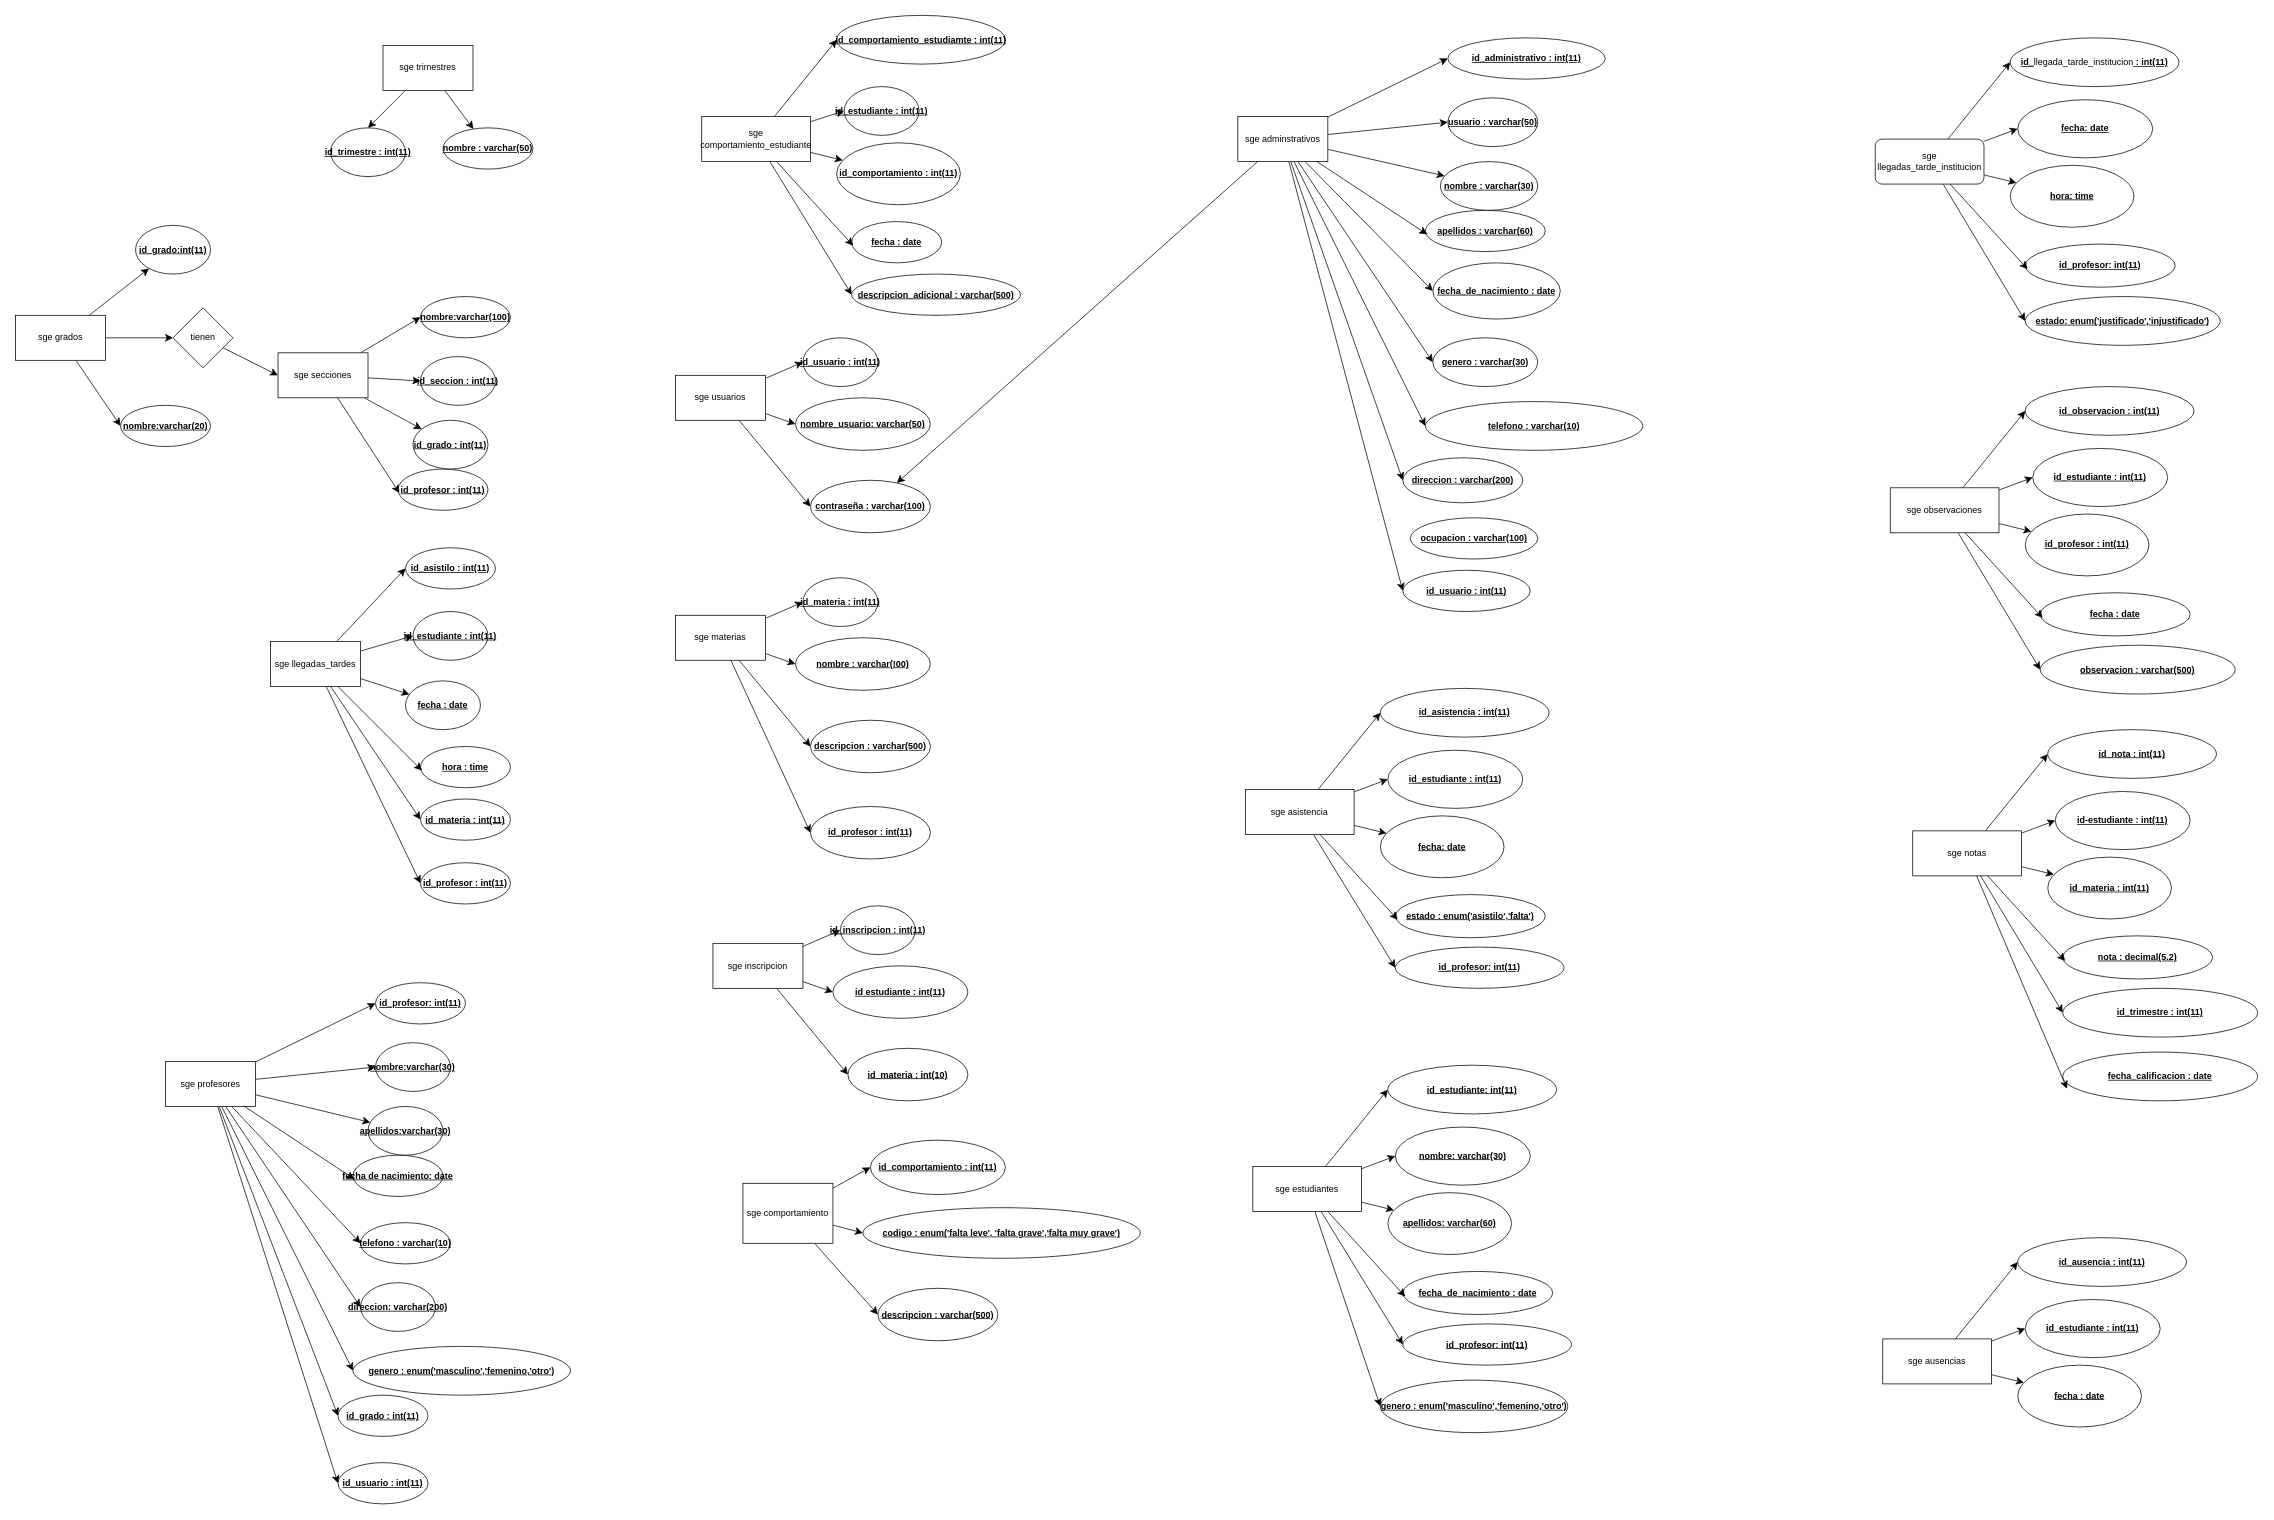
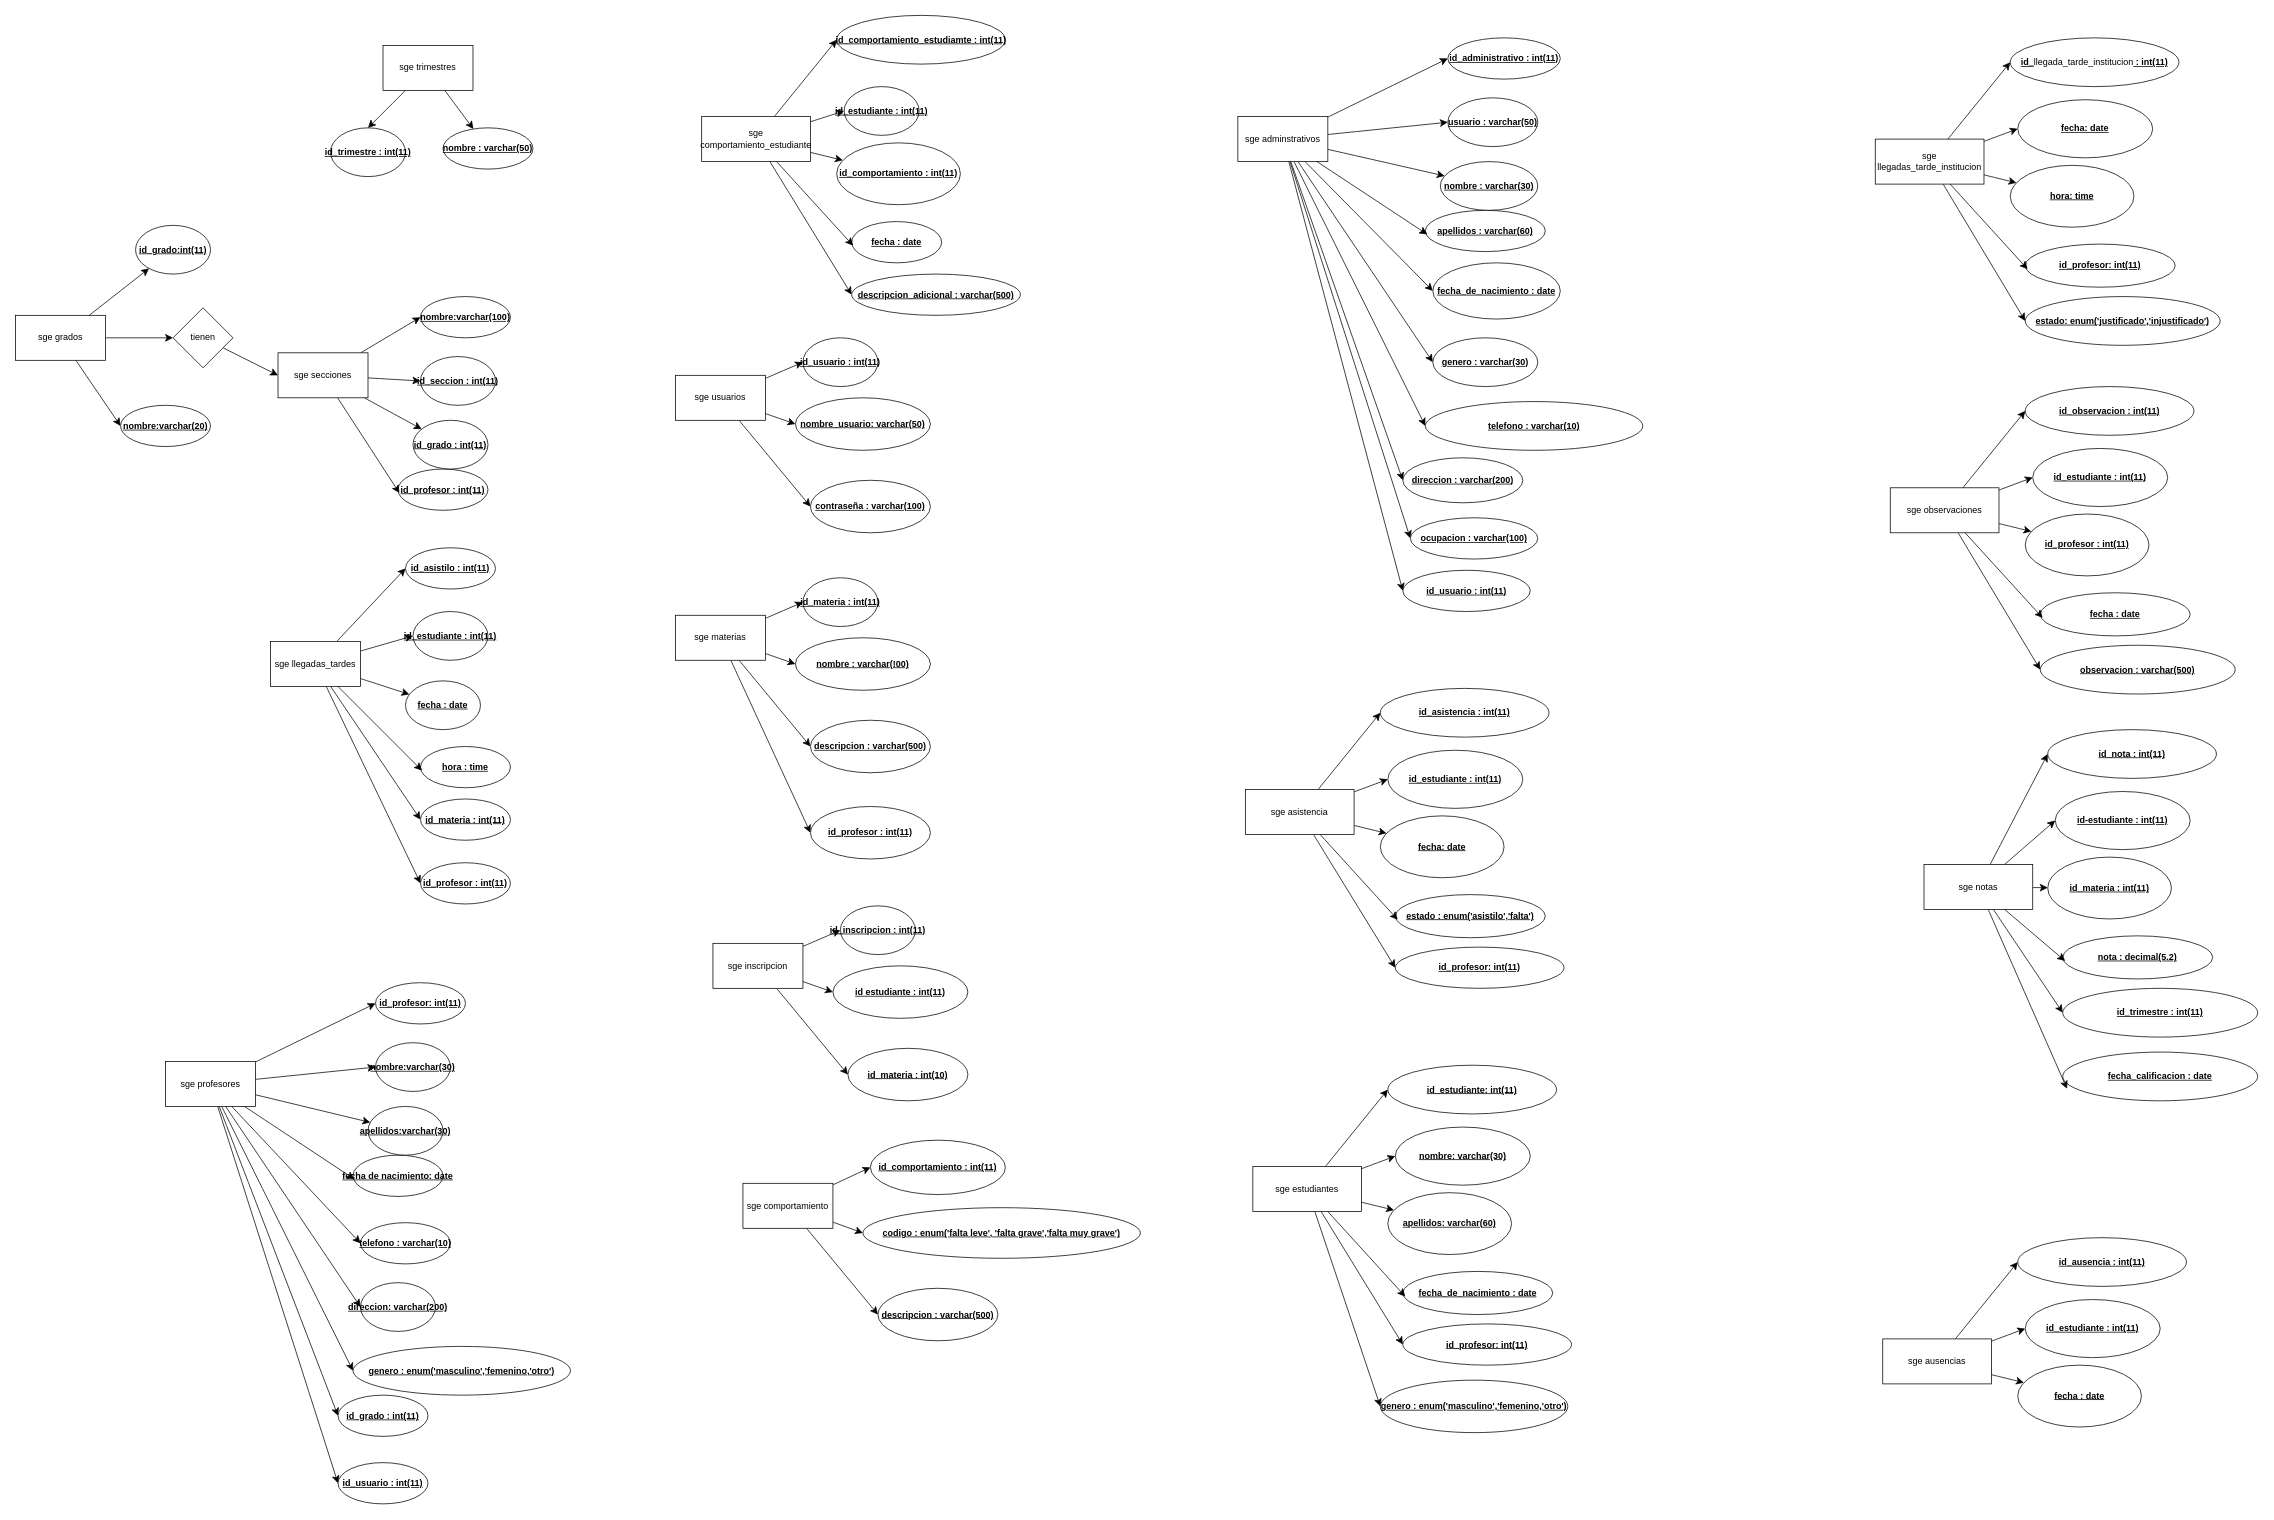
node "id_administrativo : int(11)": size 158x41 -> 113x41
node "sge llegadas_tarde_institucion": shape rounded rectangle -> rectangle
edge "sge adminstrativos" -> "contraseña : varchar(100)": now "sge adminstrativos" -> "ocupacion : varchar(100)"
node "sge notas": moved (1967, 854) -> (1979, 887)
node "sge comportamiento": size 90x60 -> 90x45
